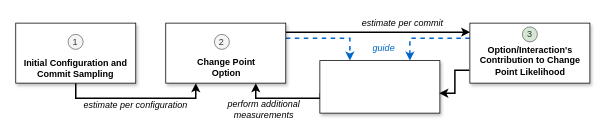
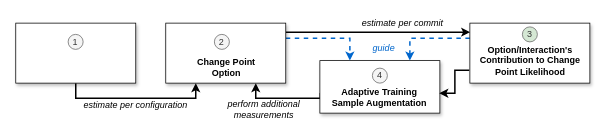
node "Initial Configuration and Commit Sampling": removed
node "4": added
node "Adaptive Training Sample Augmentation": added
